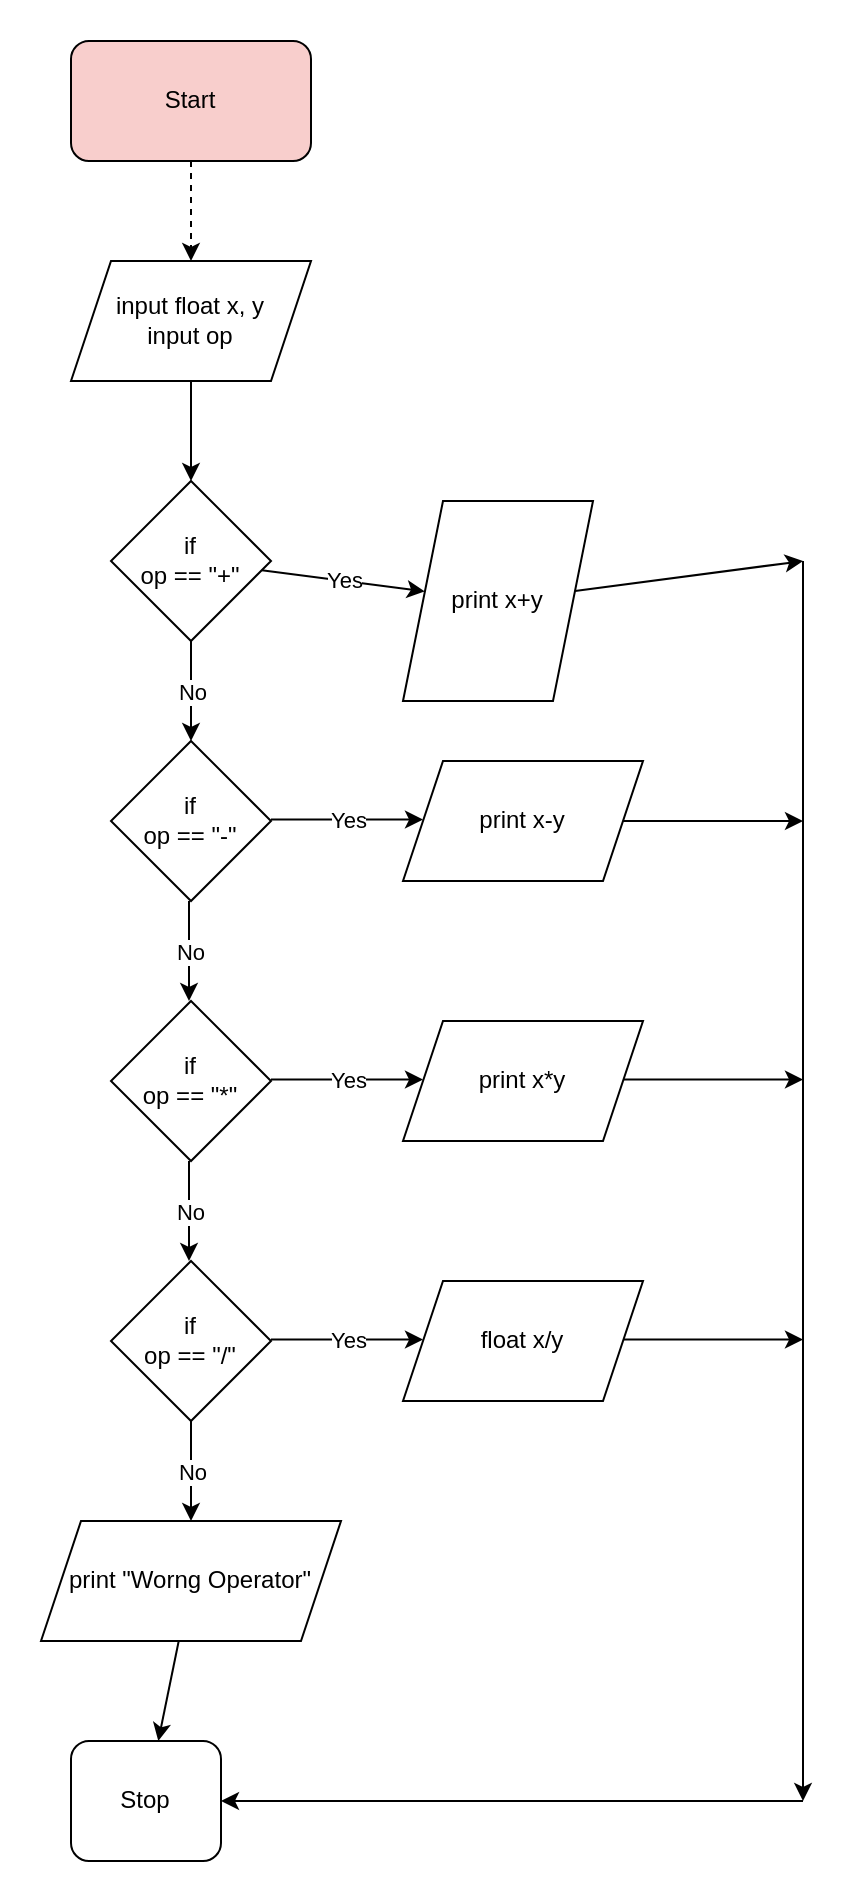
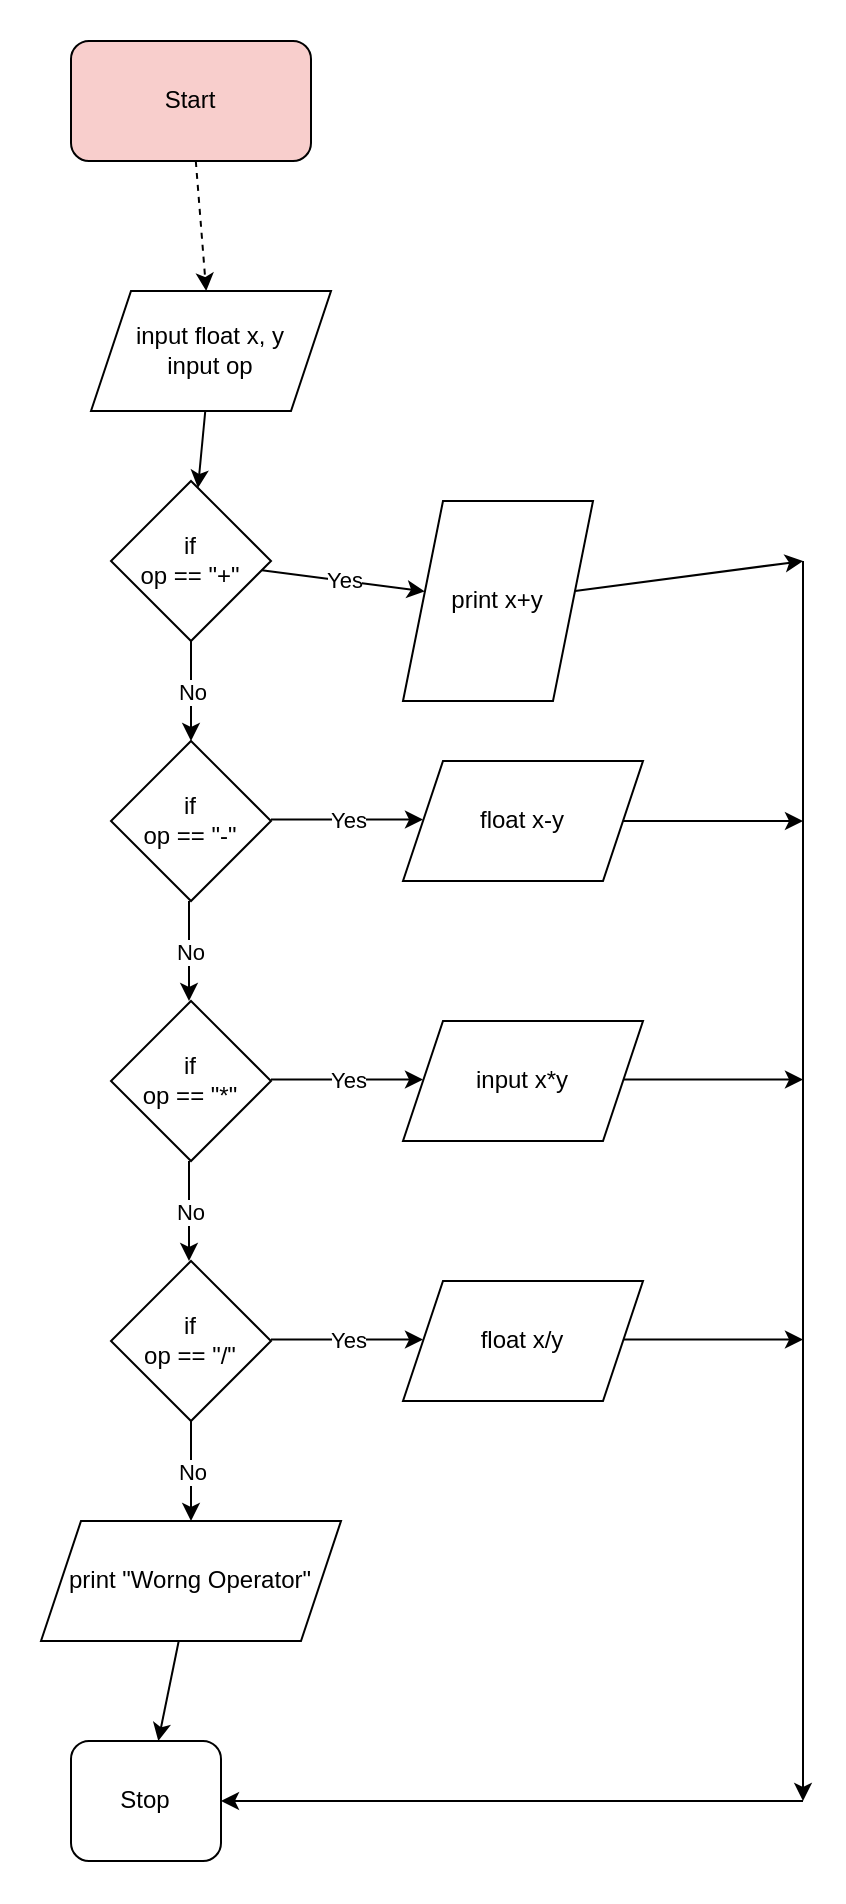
node "input float x, y input op": moved (191, 321) -> (211, 351)
node "print x-y": label "print x-y" -> "float x-y"
node "print x*y": label "print x*y" -> "input x*y"
